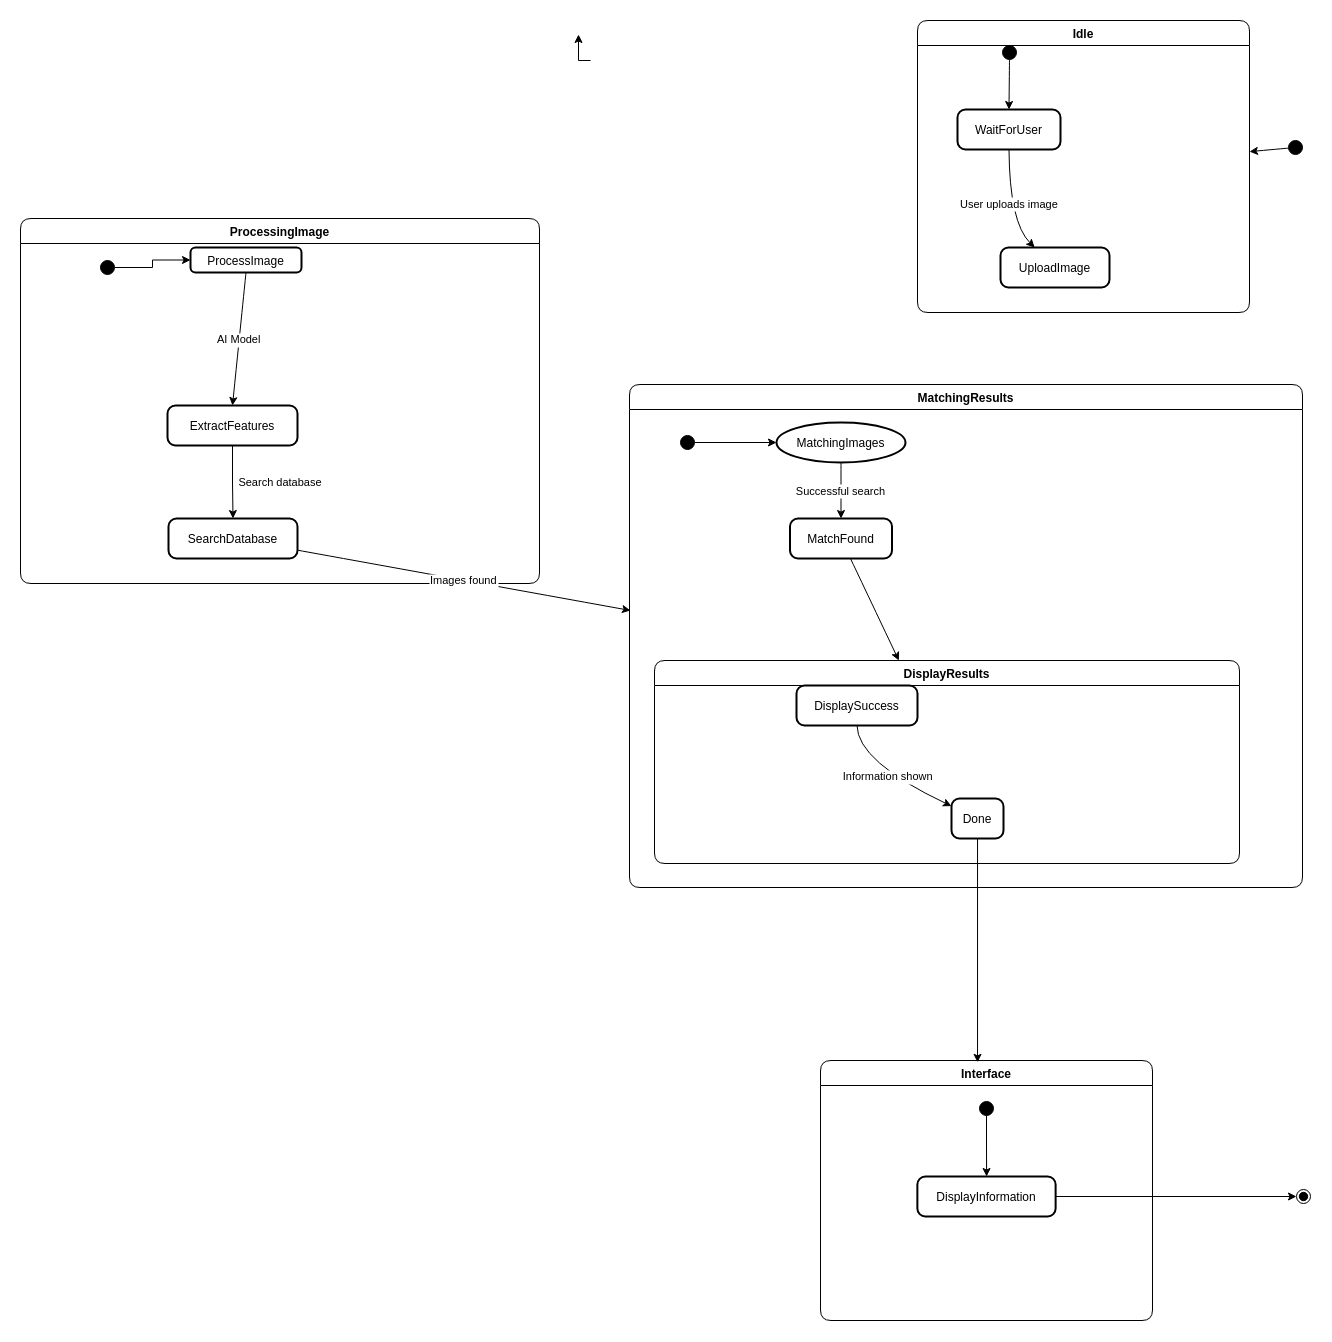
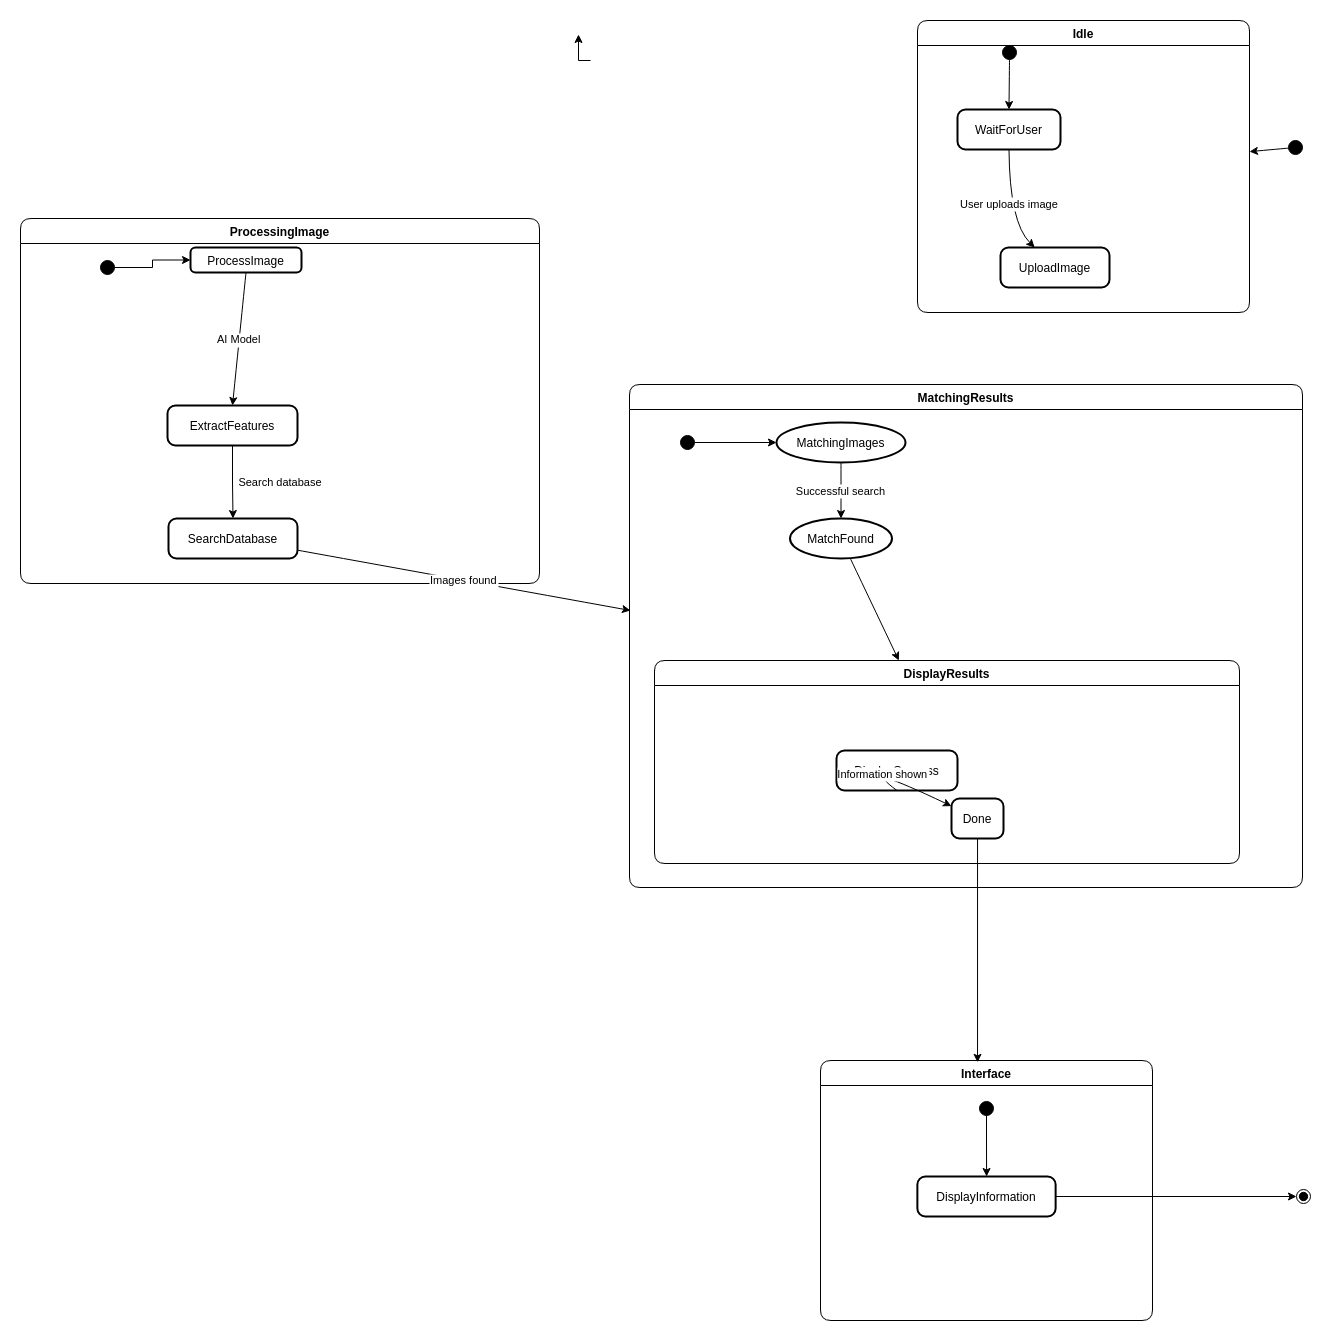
node "MatchFound": shape rounded rectangle -> ellipse
node "DisplaySuccess": moved (857, 706) -> (897, 771)
